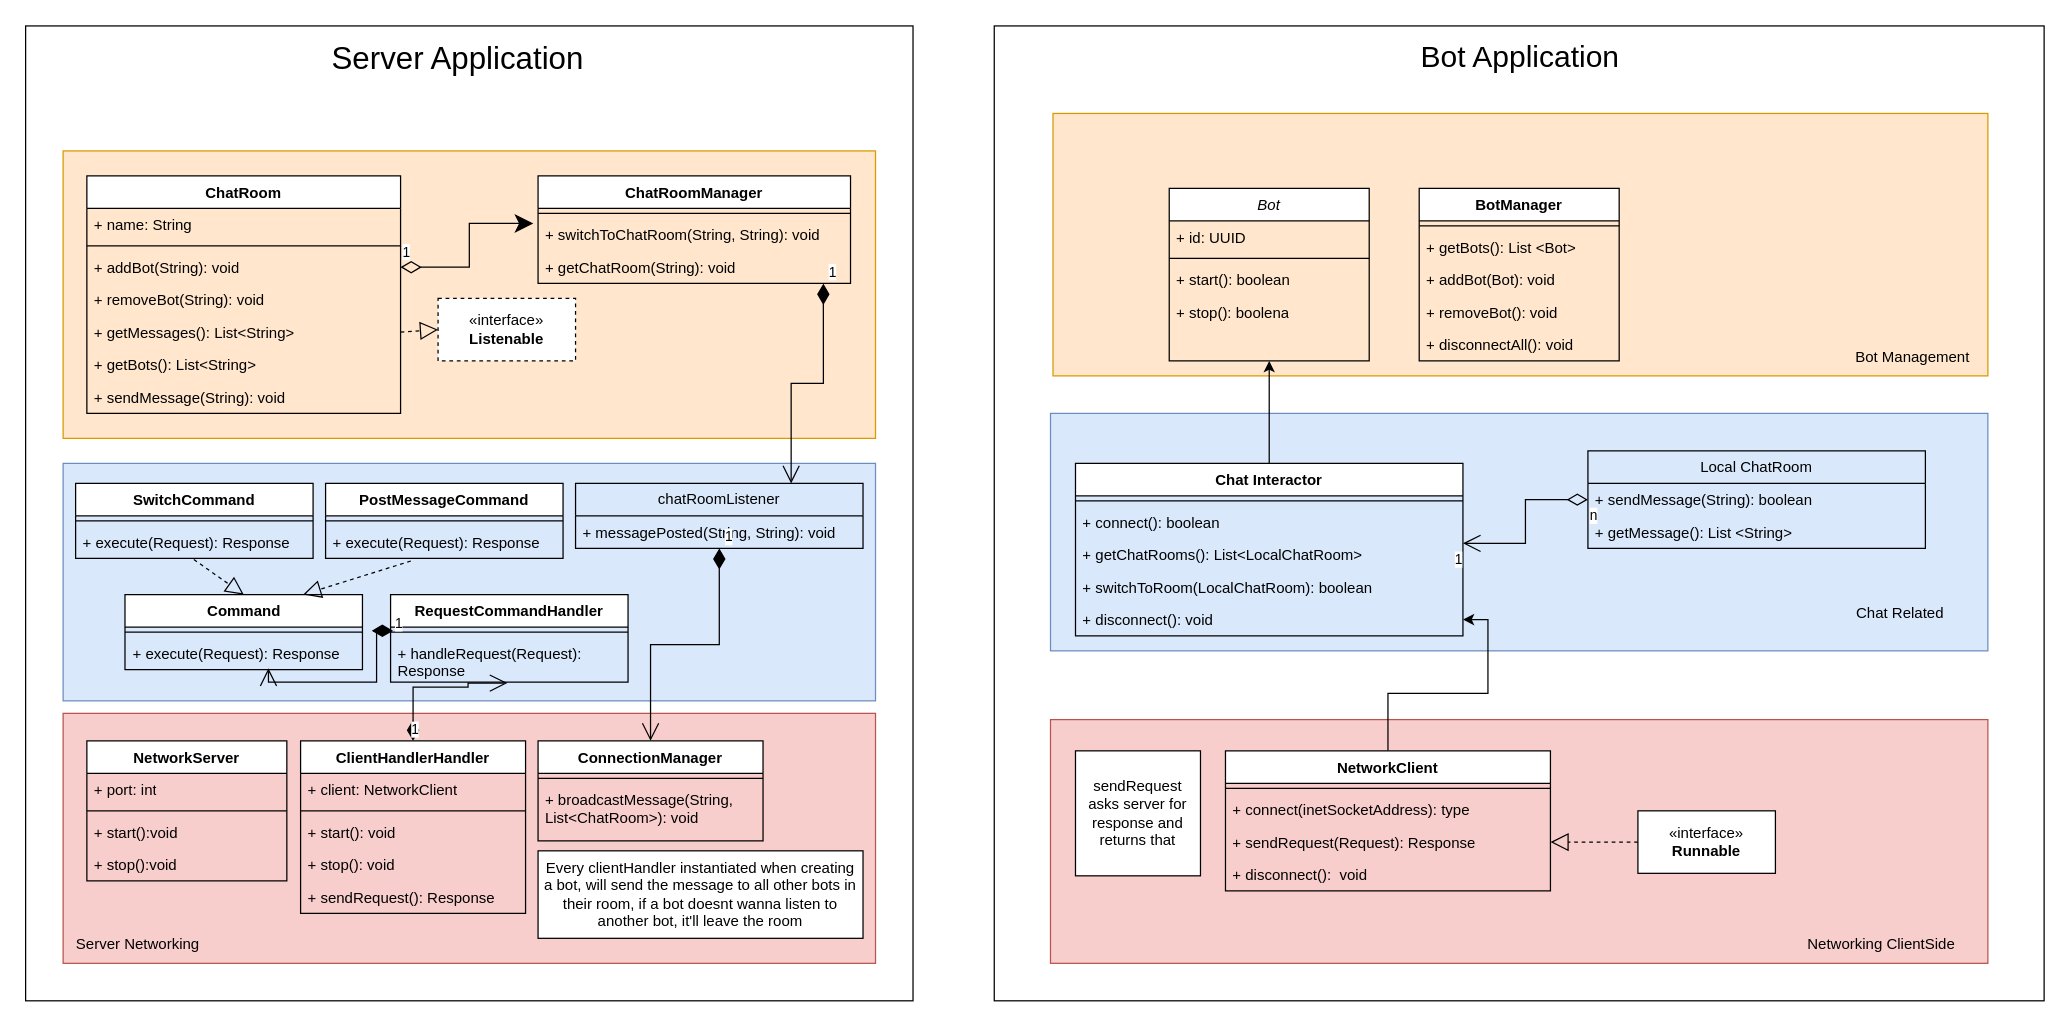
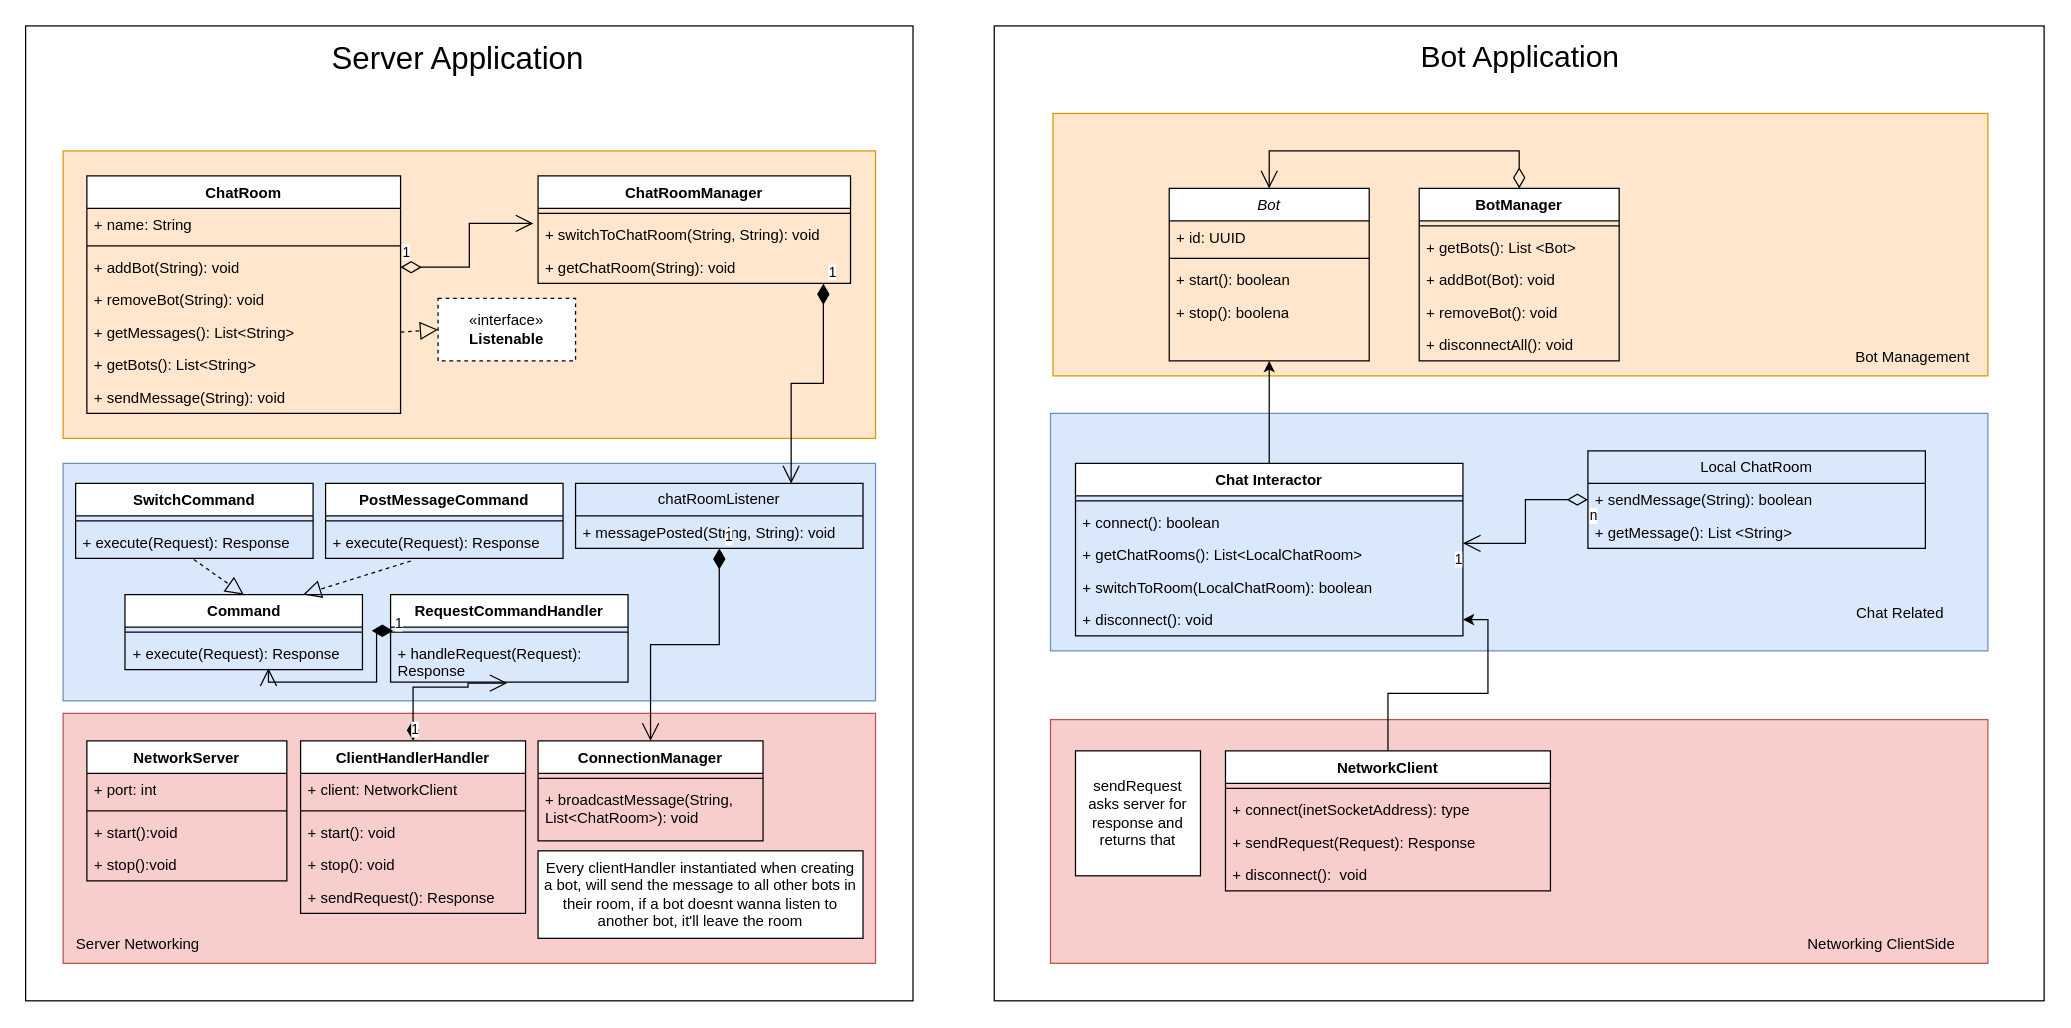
edge "Bot" -- "BotManager": added
edge "+ switchToChatRoom(String, String): void" -- "+ addBot(String): void": arrowhead classic -> open
edge "«interface» Runnable" -> "+ sendRequest(Request): Response": removed
node "«interface» Runnable": removed
